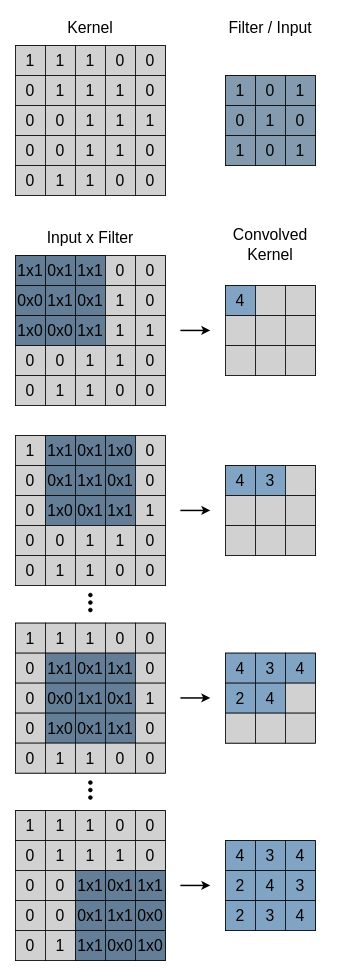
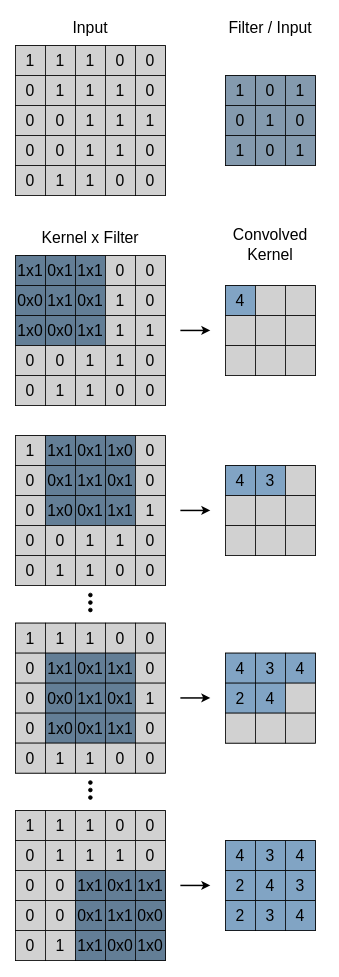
node "Kernel": label "Kernel" -> "Input"
node "Input x Filter": label "Input x Filter" -> "Kernel x Filter"
